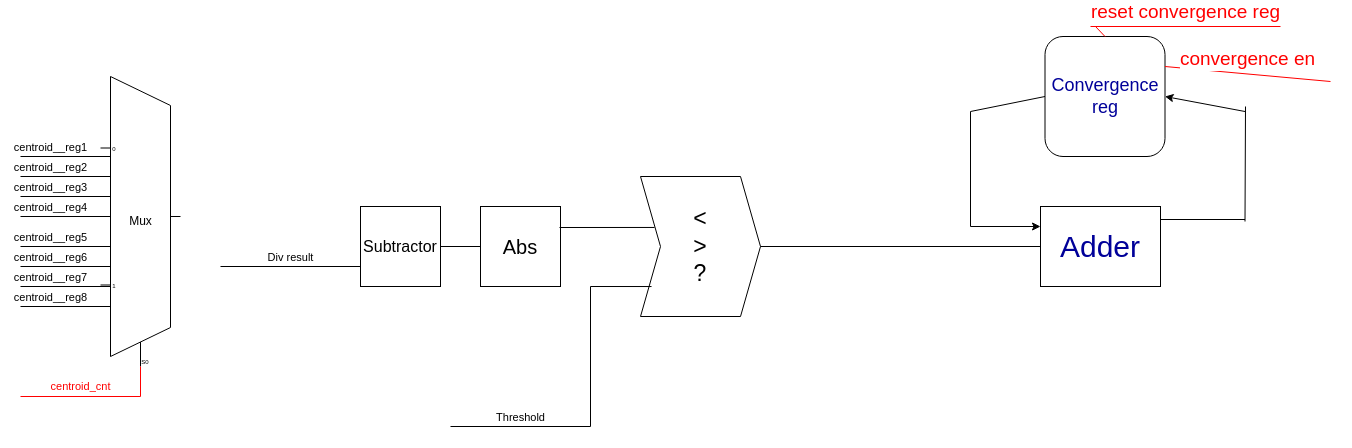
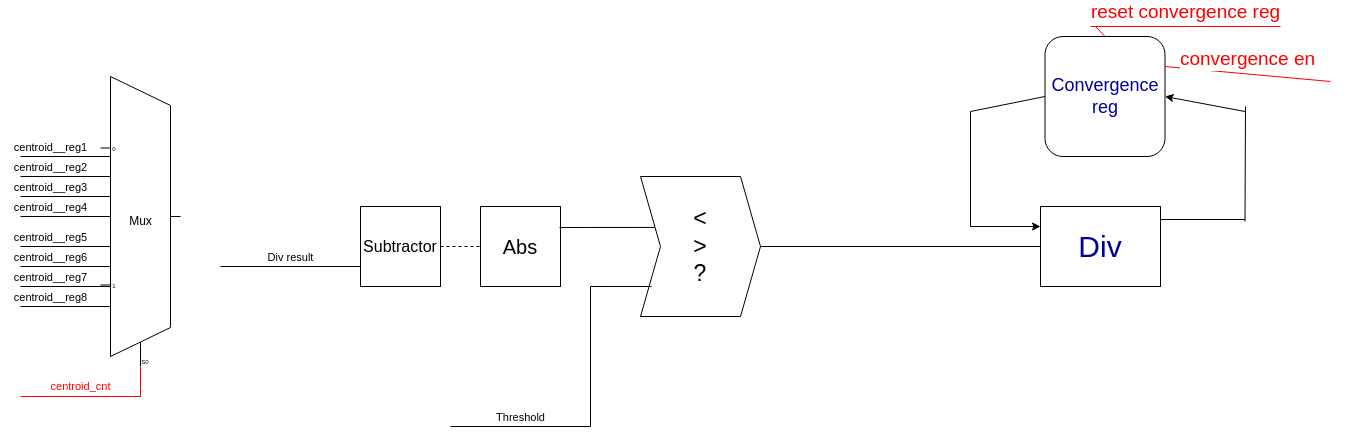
edge "Subtractor" -- "Abs": style solid -> dashed
node "Adder": label "Adder" -> "Div"
